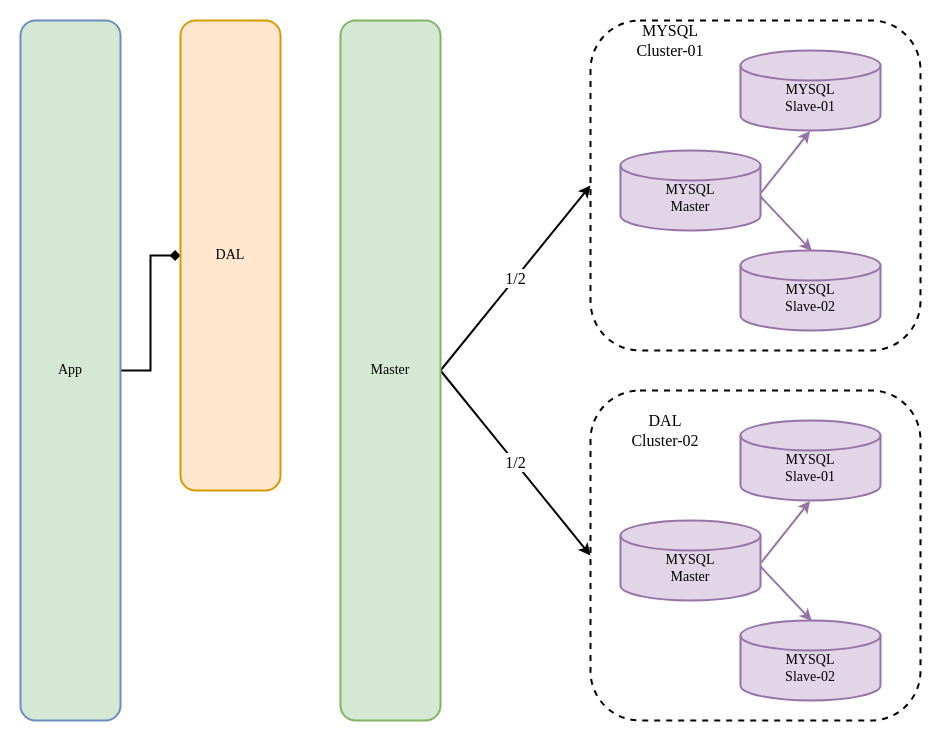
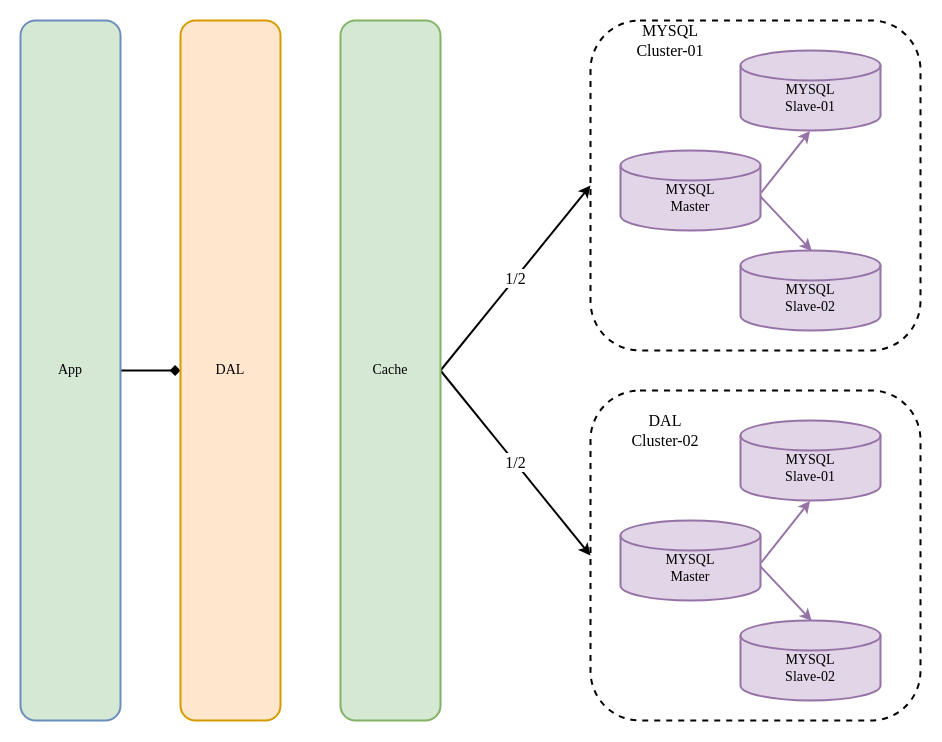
node "DAL": size 100x470 -> 100x700
node "Master": label "Master" -> "Cache"
